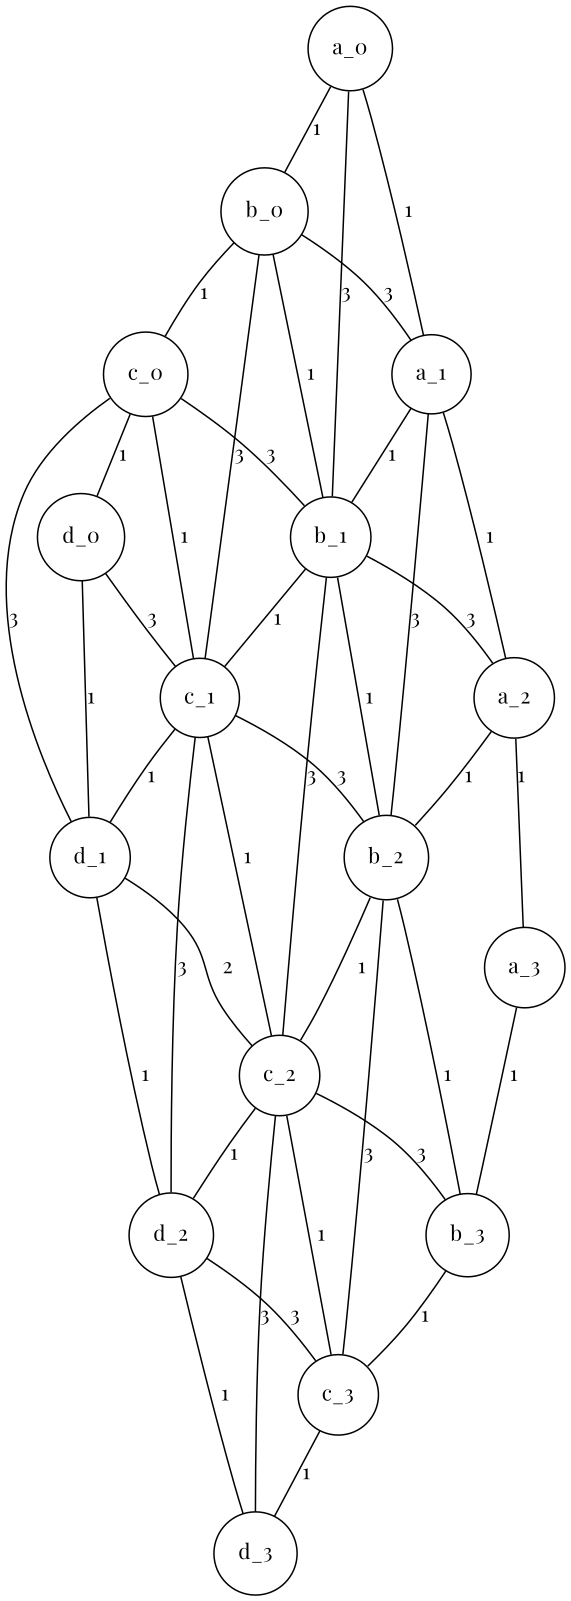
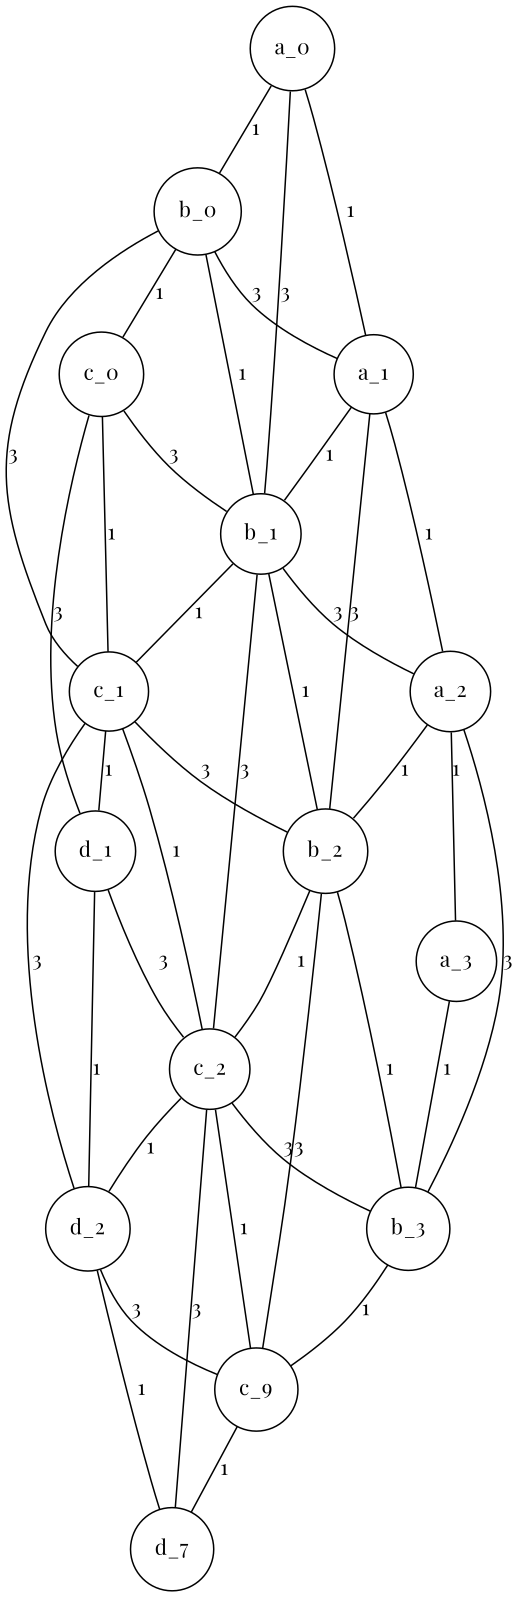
node "d_0": removed
edge "a_2" -- "b_3": added, label "3"
edge "d_1" -- "c_2": label "2" -> "3"
node "c_3": label "c_3" -> "c_9"
node "d_3": label "d_3" -> "d_7"
